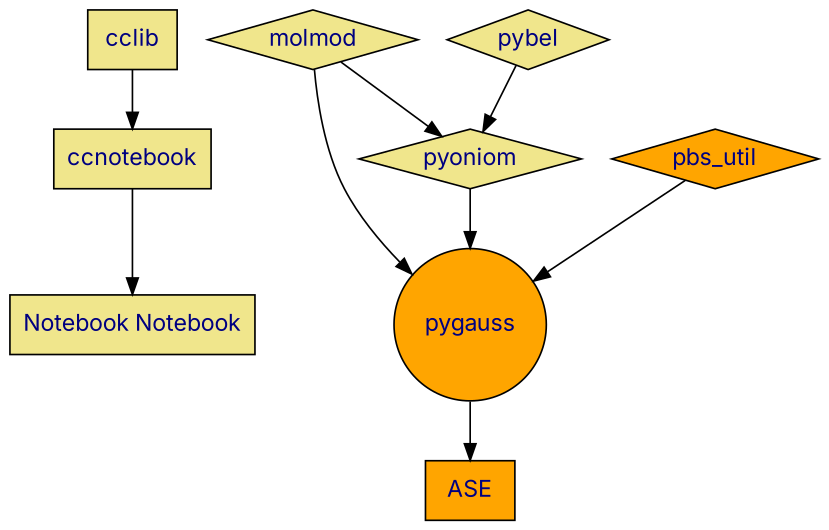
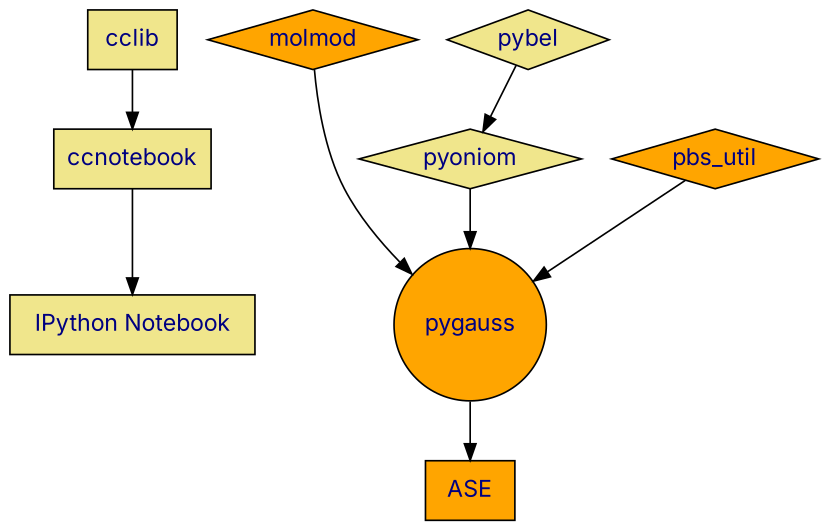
node "molmod": fillcolor khaki -> orange
edge "molmod" -> "pyoniom": removed
node "Notebook Notebook": label "Notebook Notebook" -> "IPython Notebook"
